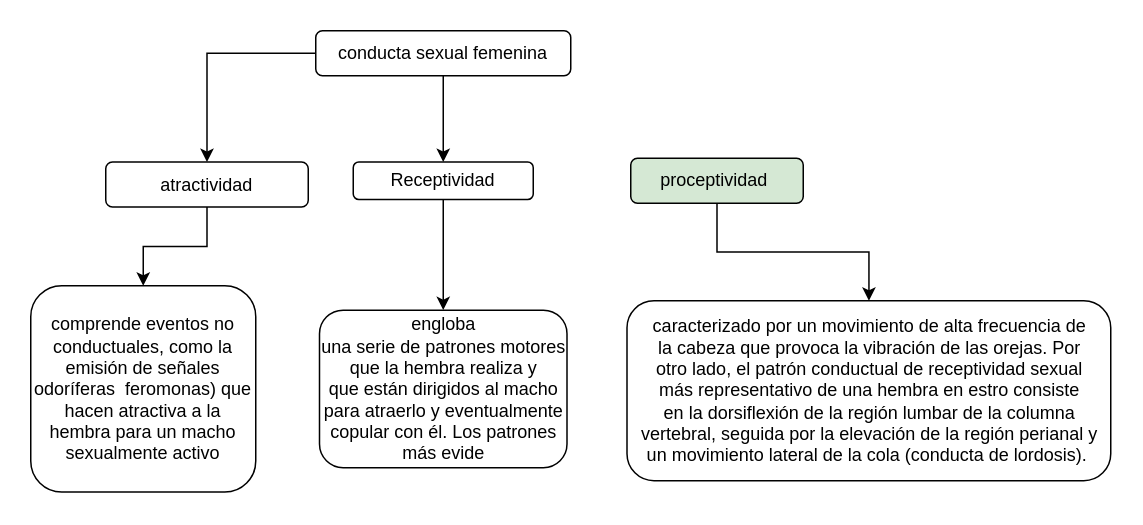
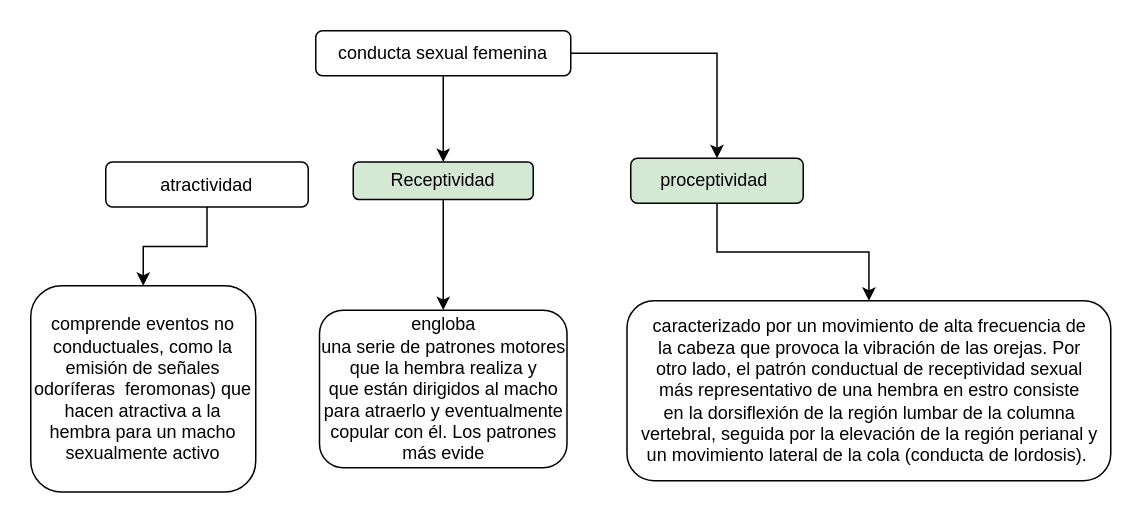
edge "conducta sexual femenina" -> "atractividad": removed
edge "conducta sexual femenina" -> "proceptividad": added
node "Receptividad": fillcolor #ffffff -> #d5e8d4
